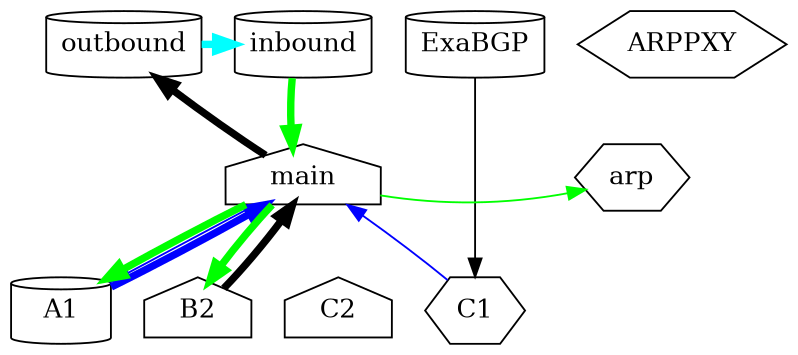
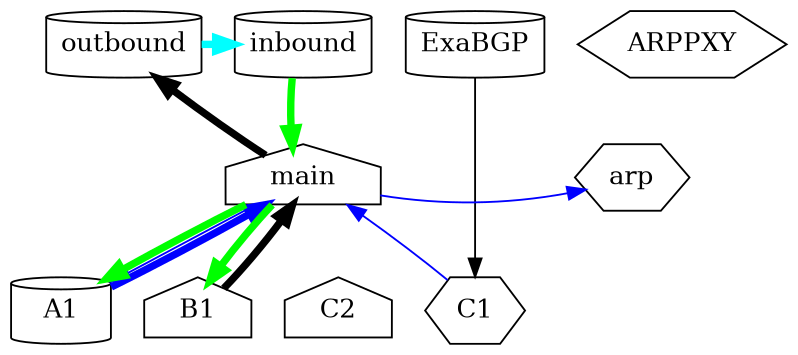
edge "main" -> "arp": color green -> blue
node "B2": label "B2" -> "B1"
